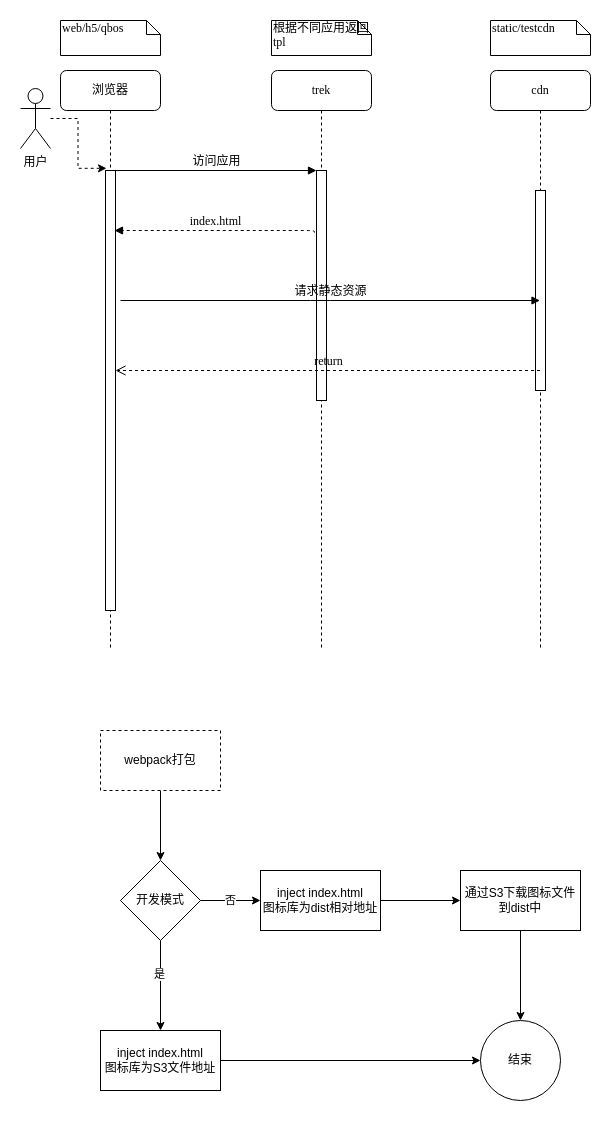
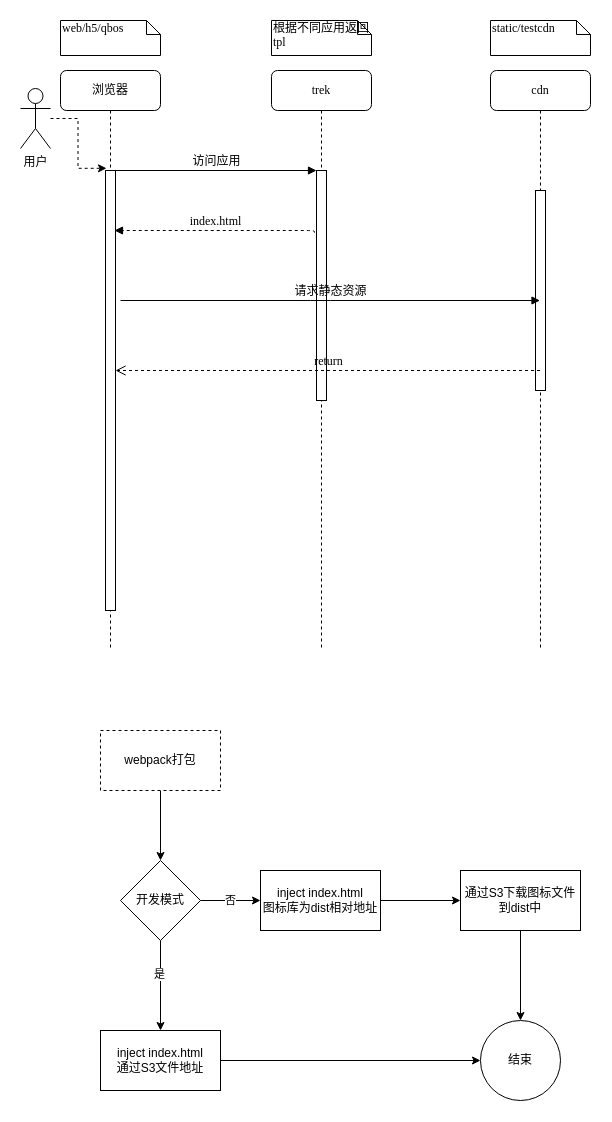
node "inject index.html 图标库为S3文件地址": label "inject index.html 图标库为S3文件地址" -> "inject index.html 通过S3文件地址"
